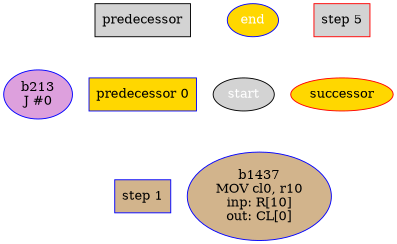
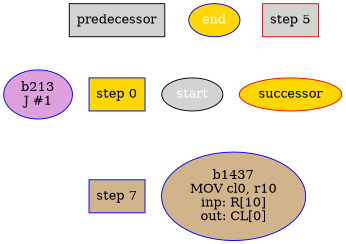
node "b213 J #0": label "b213 J #0" -> "b213 J #1"
node "predecessor 0": label "predecessor 0" -> "step 0"
node "step 1": label "step 1" -> "step 7"
